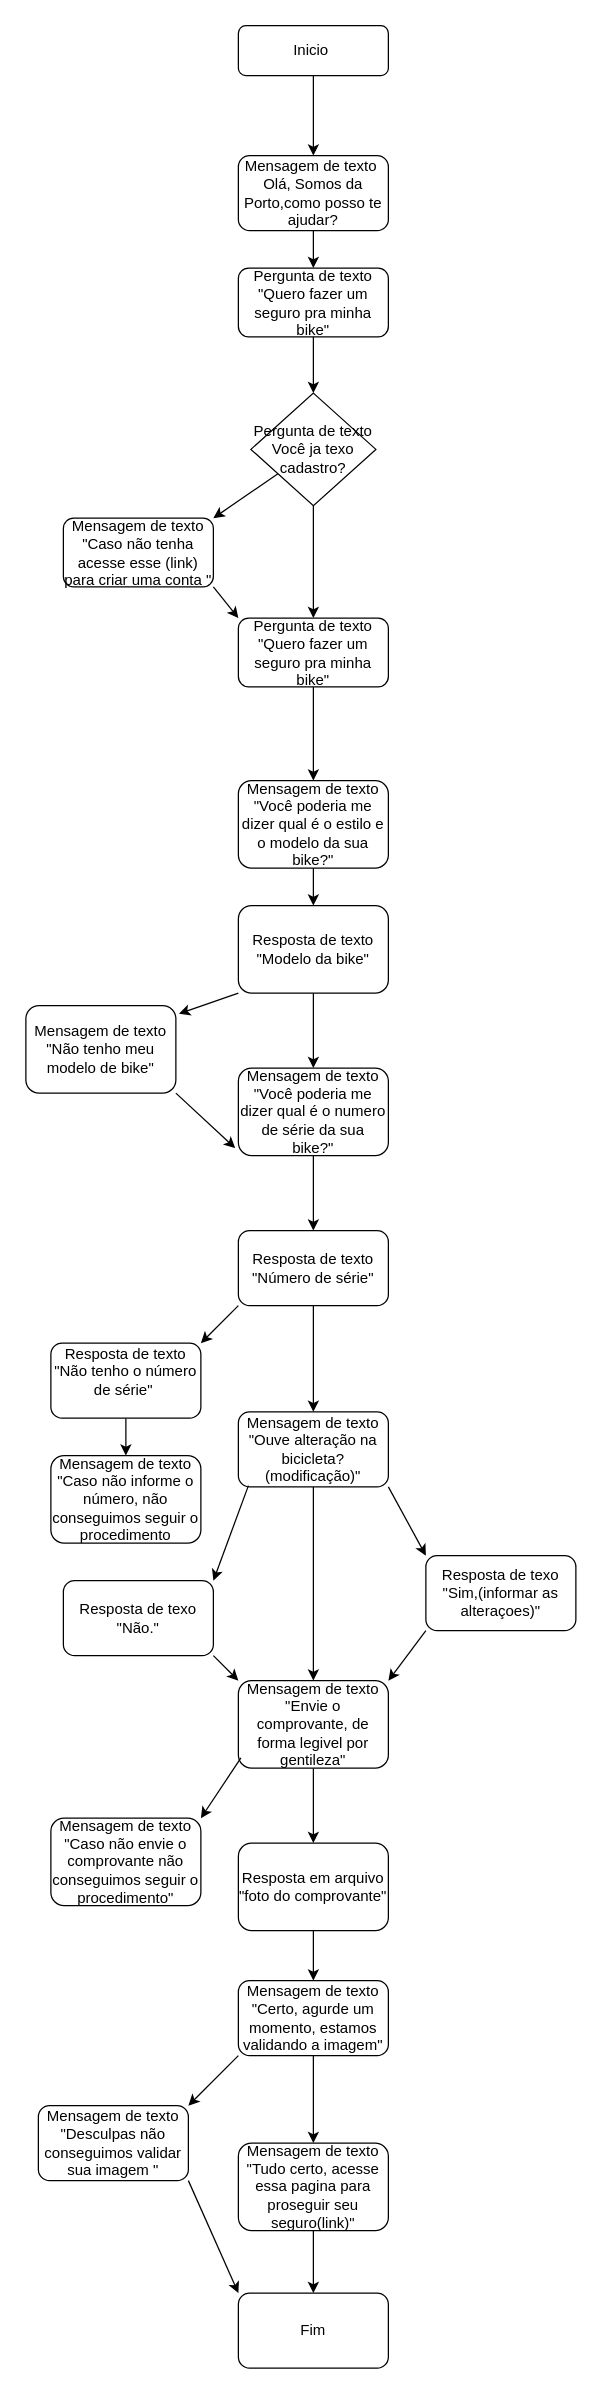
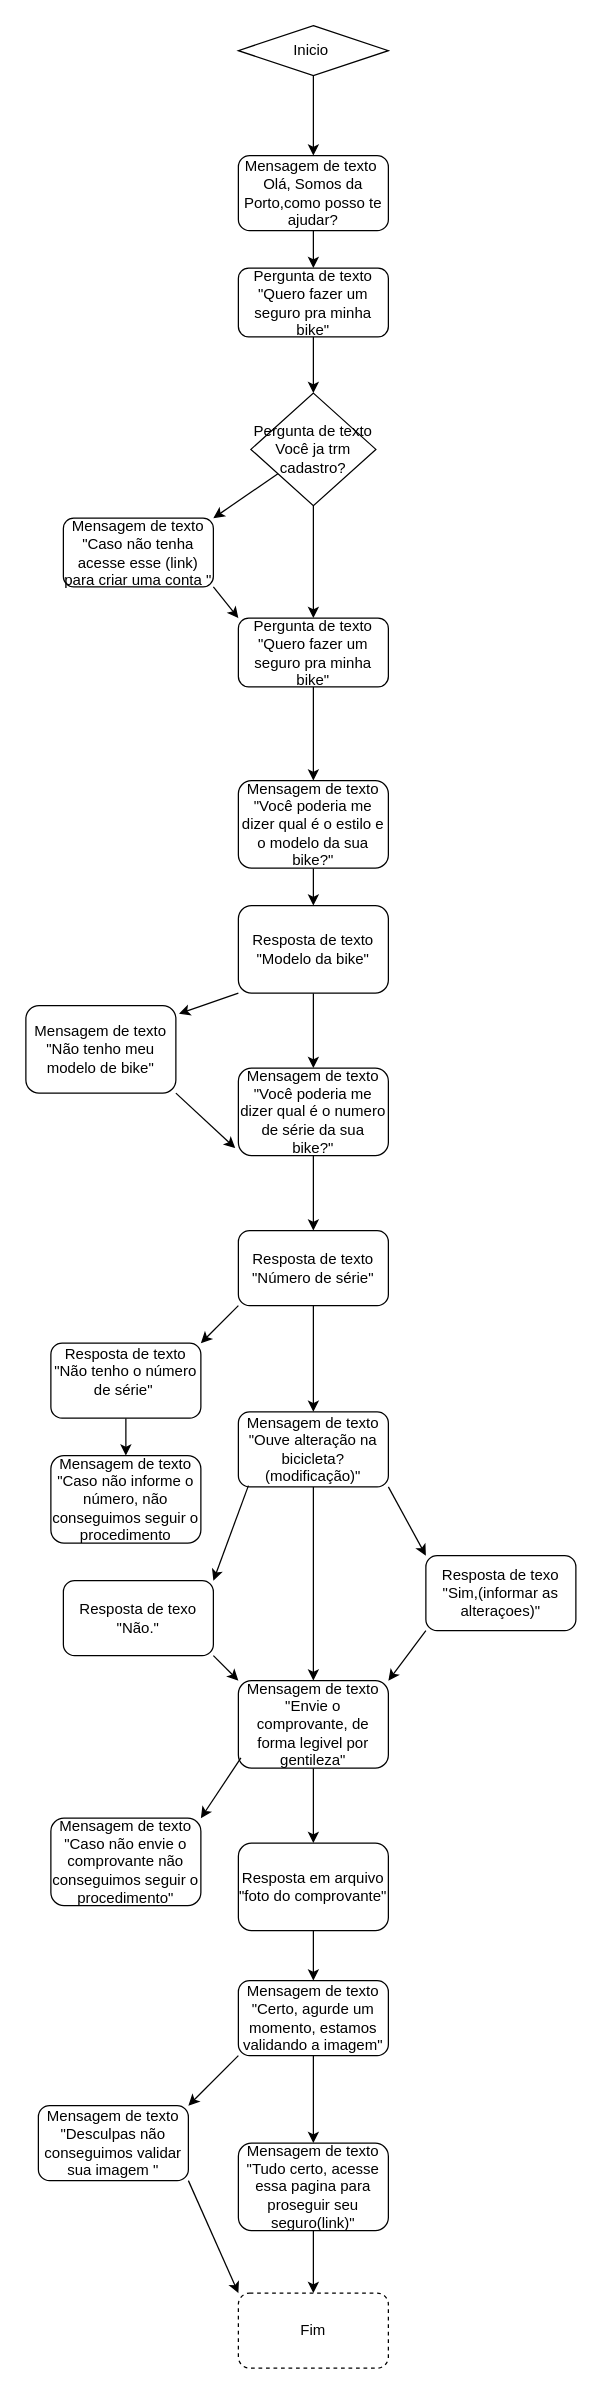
node "Inicio": shape rounded rectangle -> diamond
node "Pergunta de texto Você ja texo cadastro?": label "Pergunta de texto Você ja texo cadastro?" -> "Pergunta de texto Você ja trm cadastro?"
node "Fim": style solid -> dashed
